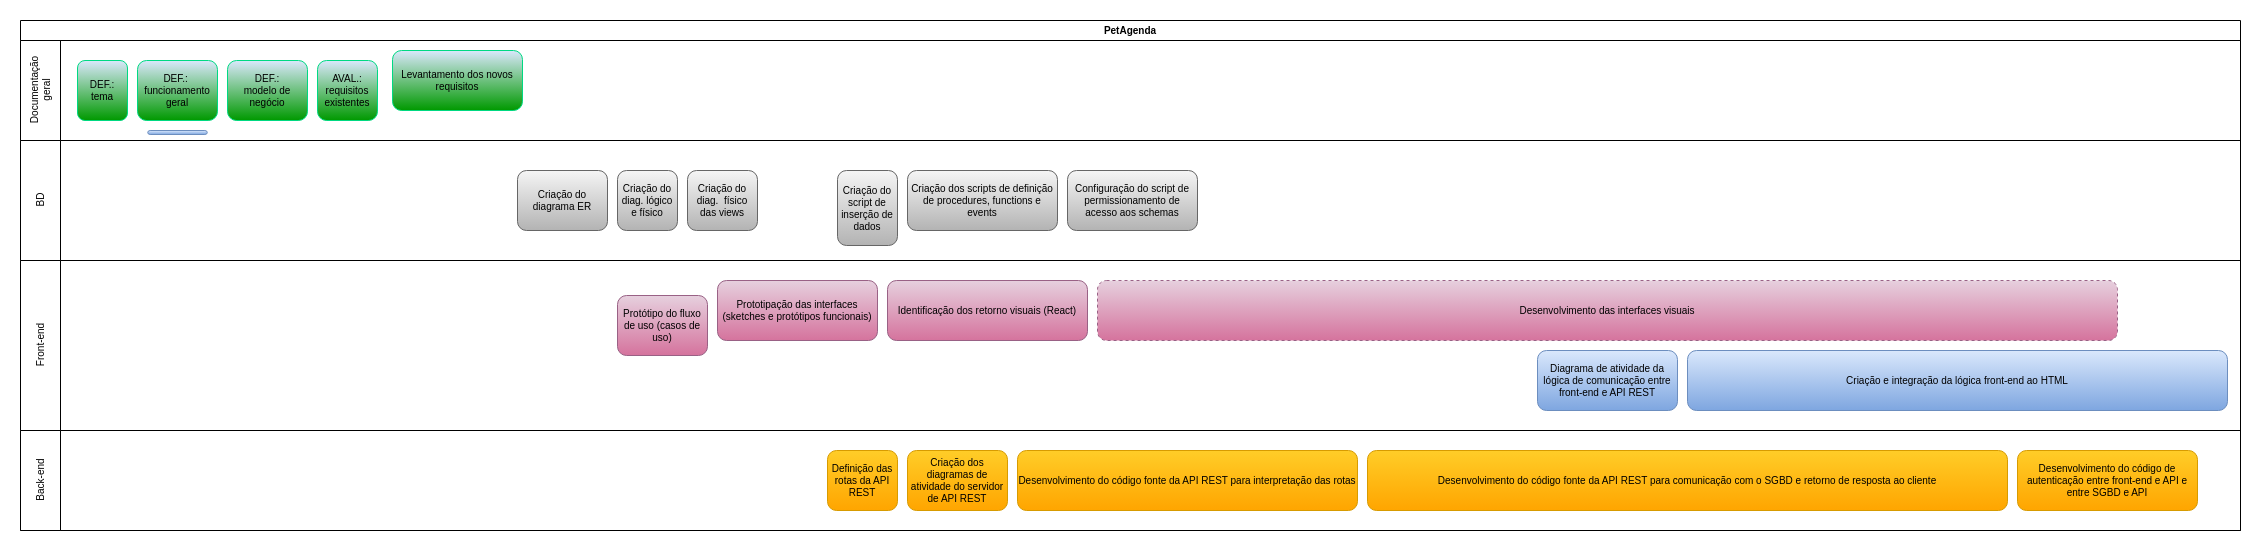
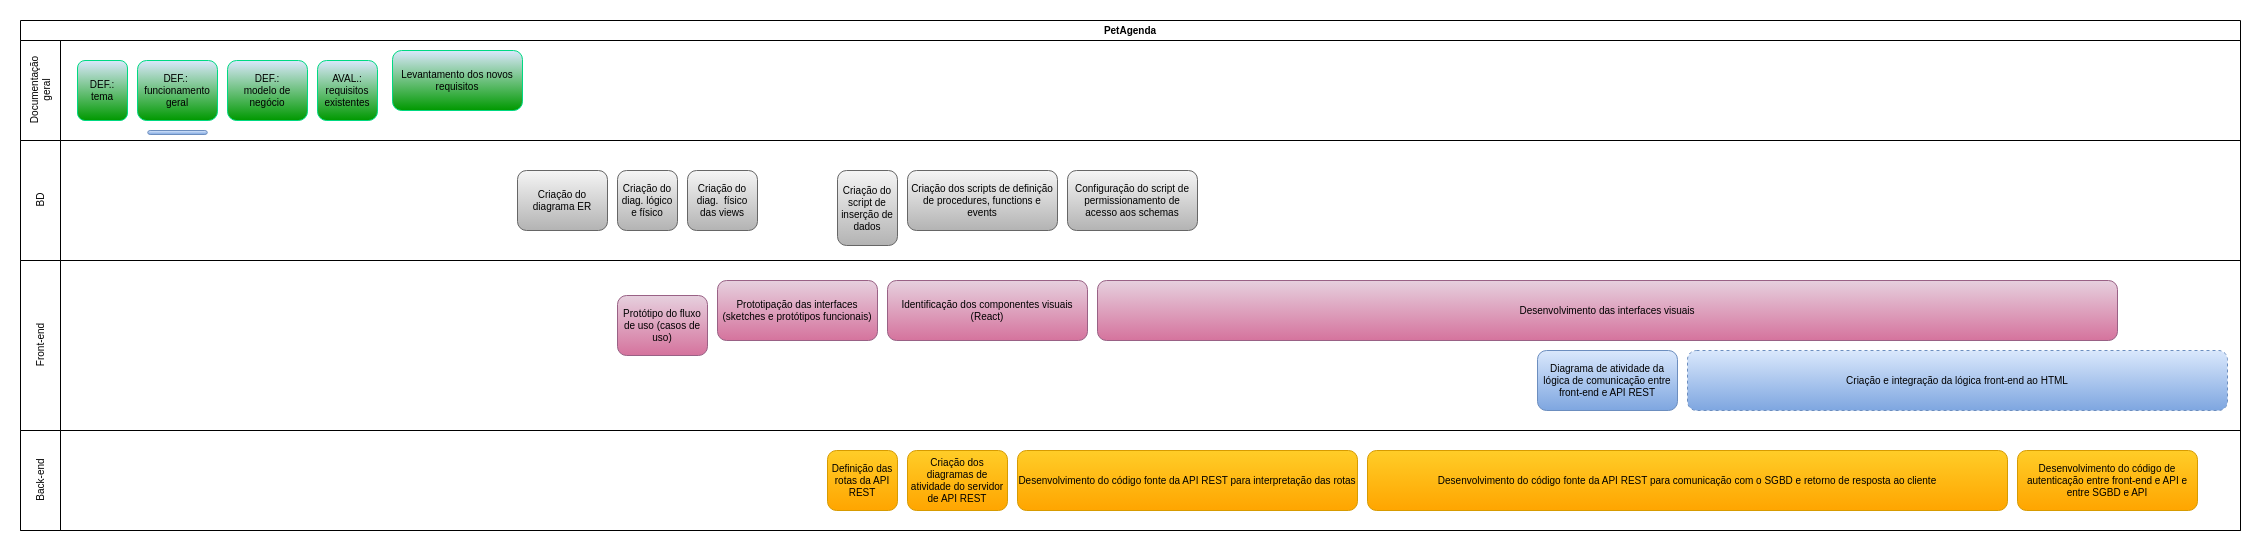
node "Identificação dos retorno visuais (React)": label "Identificação dos retorno visuais (React)" -> "Identificação dos componentes visuais (React)"
node "Desenvolvimento das interfaces visuais": style dashed -> solid
node "Criação e integração da lógica front-end ao HTML": style solid -> dashed
